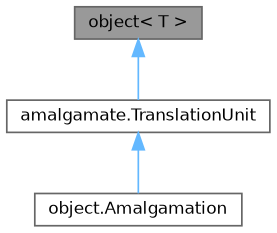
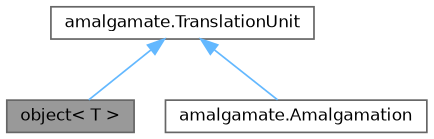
edge "amalgamate.TranslationUnit" -> "object< T >": reversed
node "object.Amalgamation": label "object.Amalgamation" -> "amalgamate.Amalgamation"
